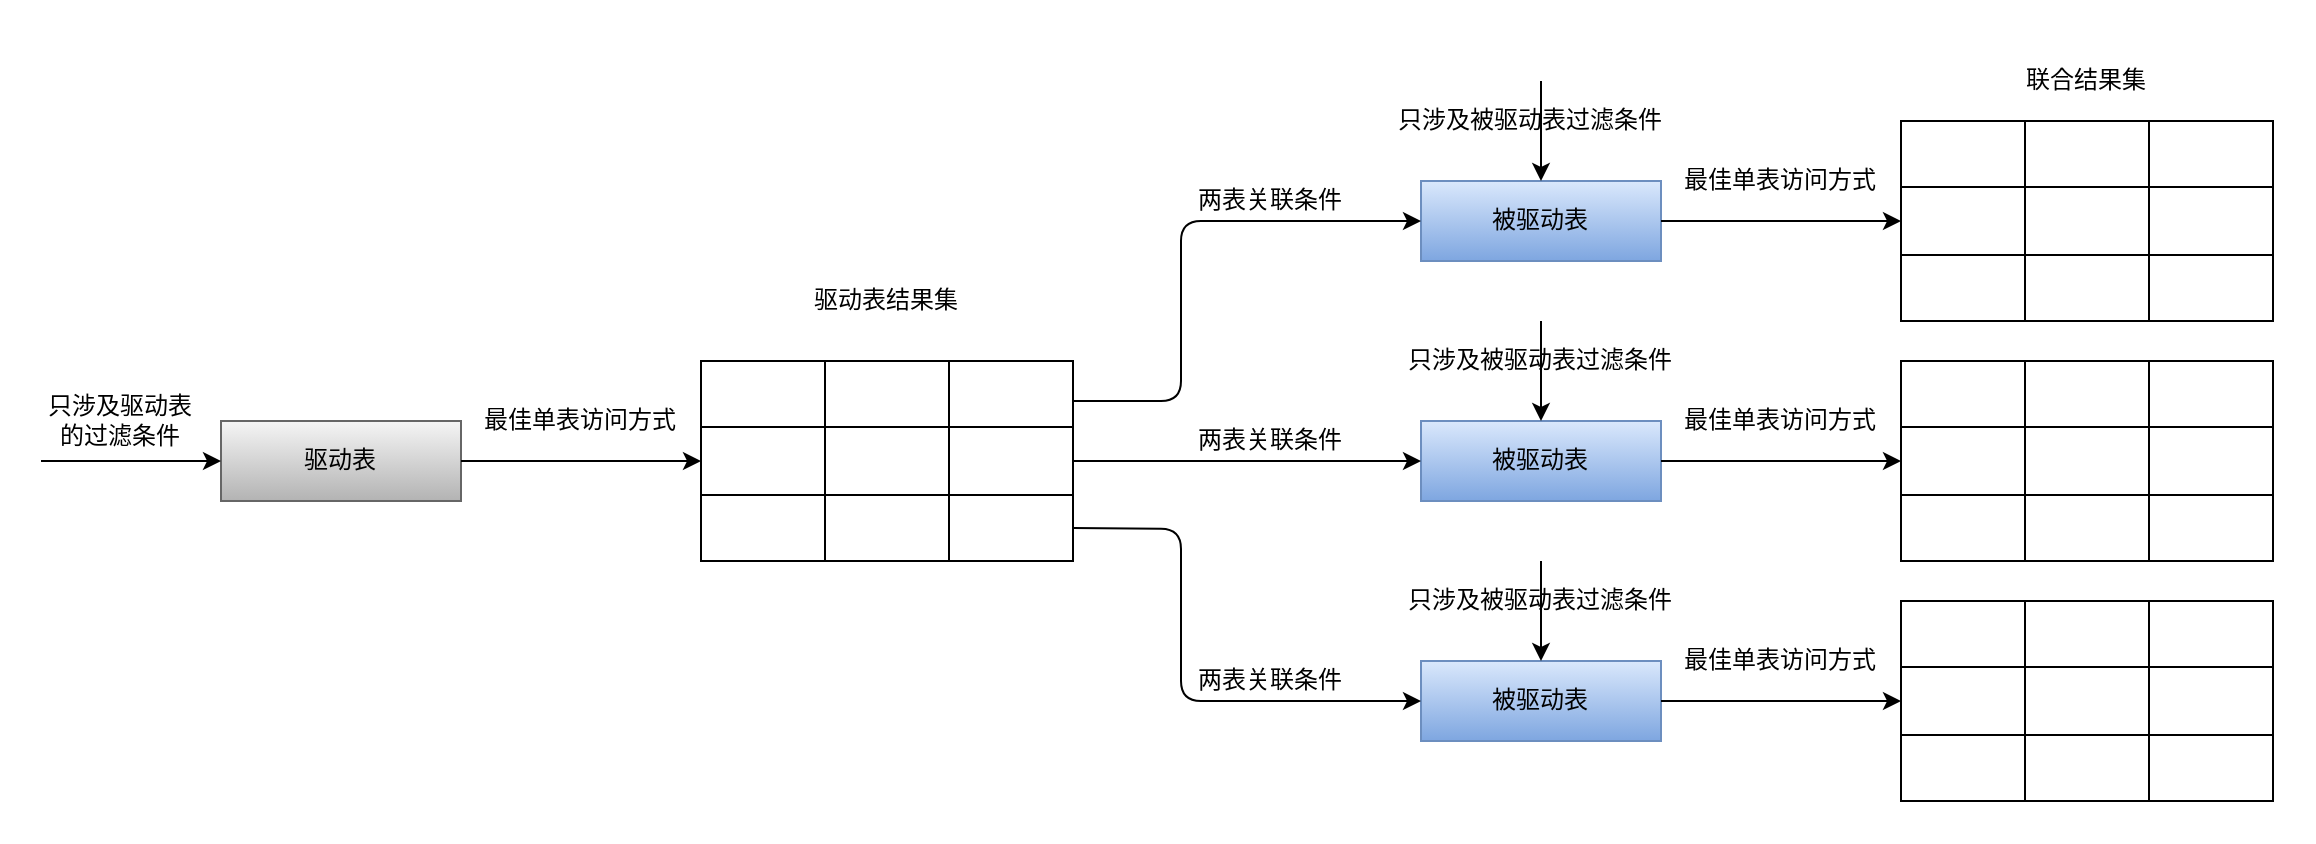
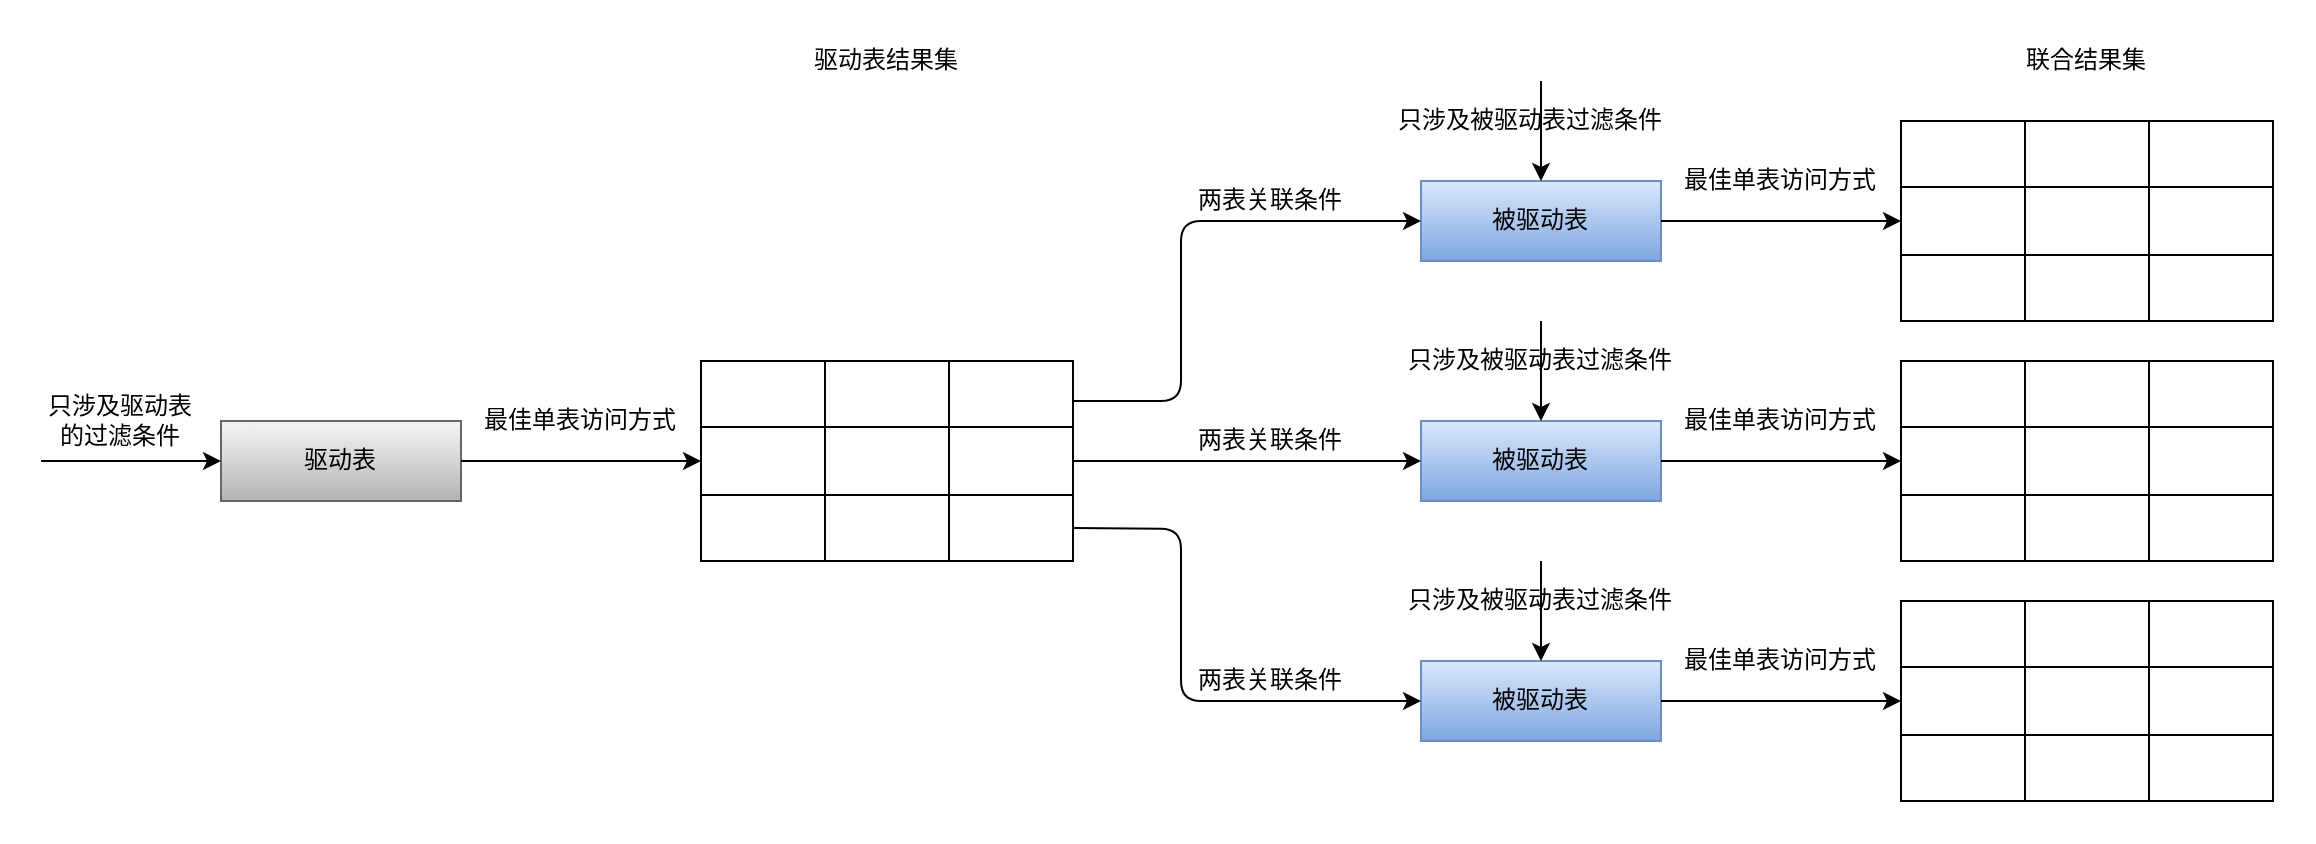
node "联合结果集": moved (2087, 81) -> (2087, 61)
node "驱动表结果集": moved (887, 301) -> (887, 61)
